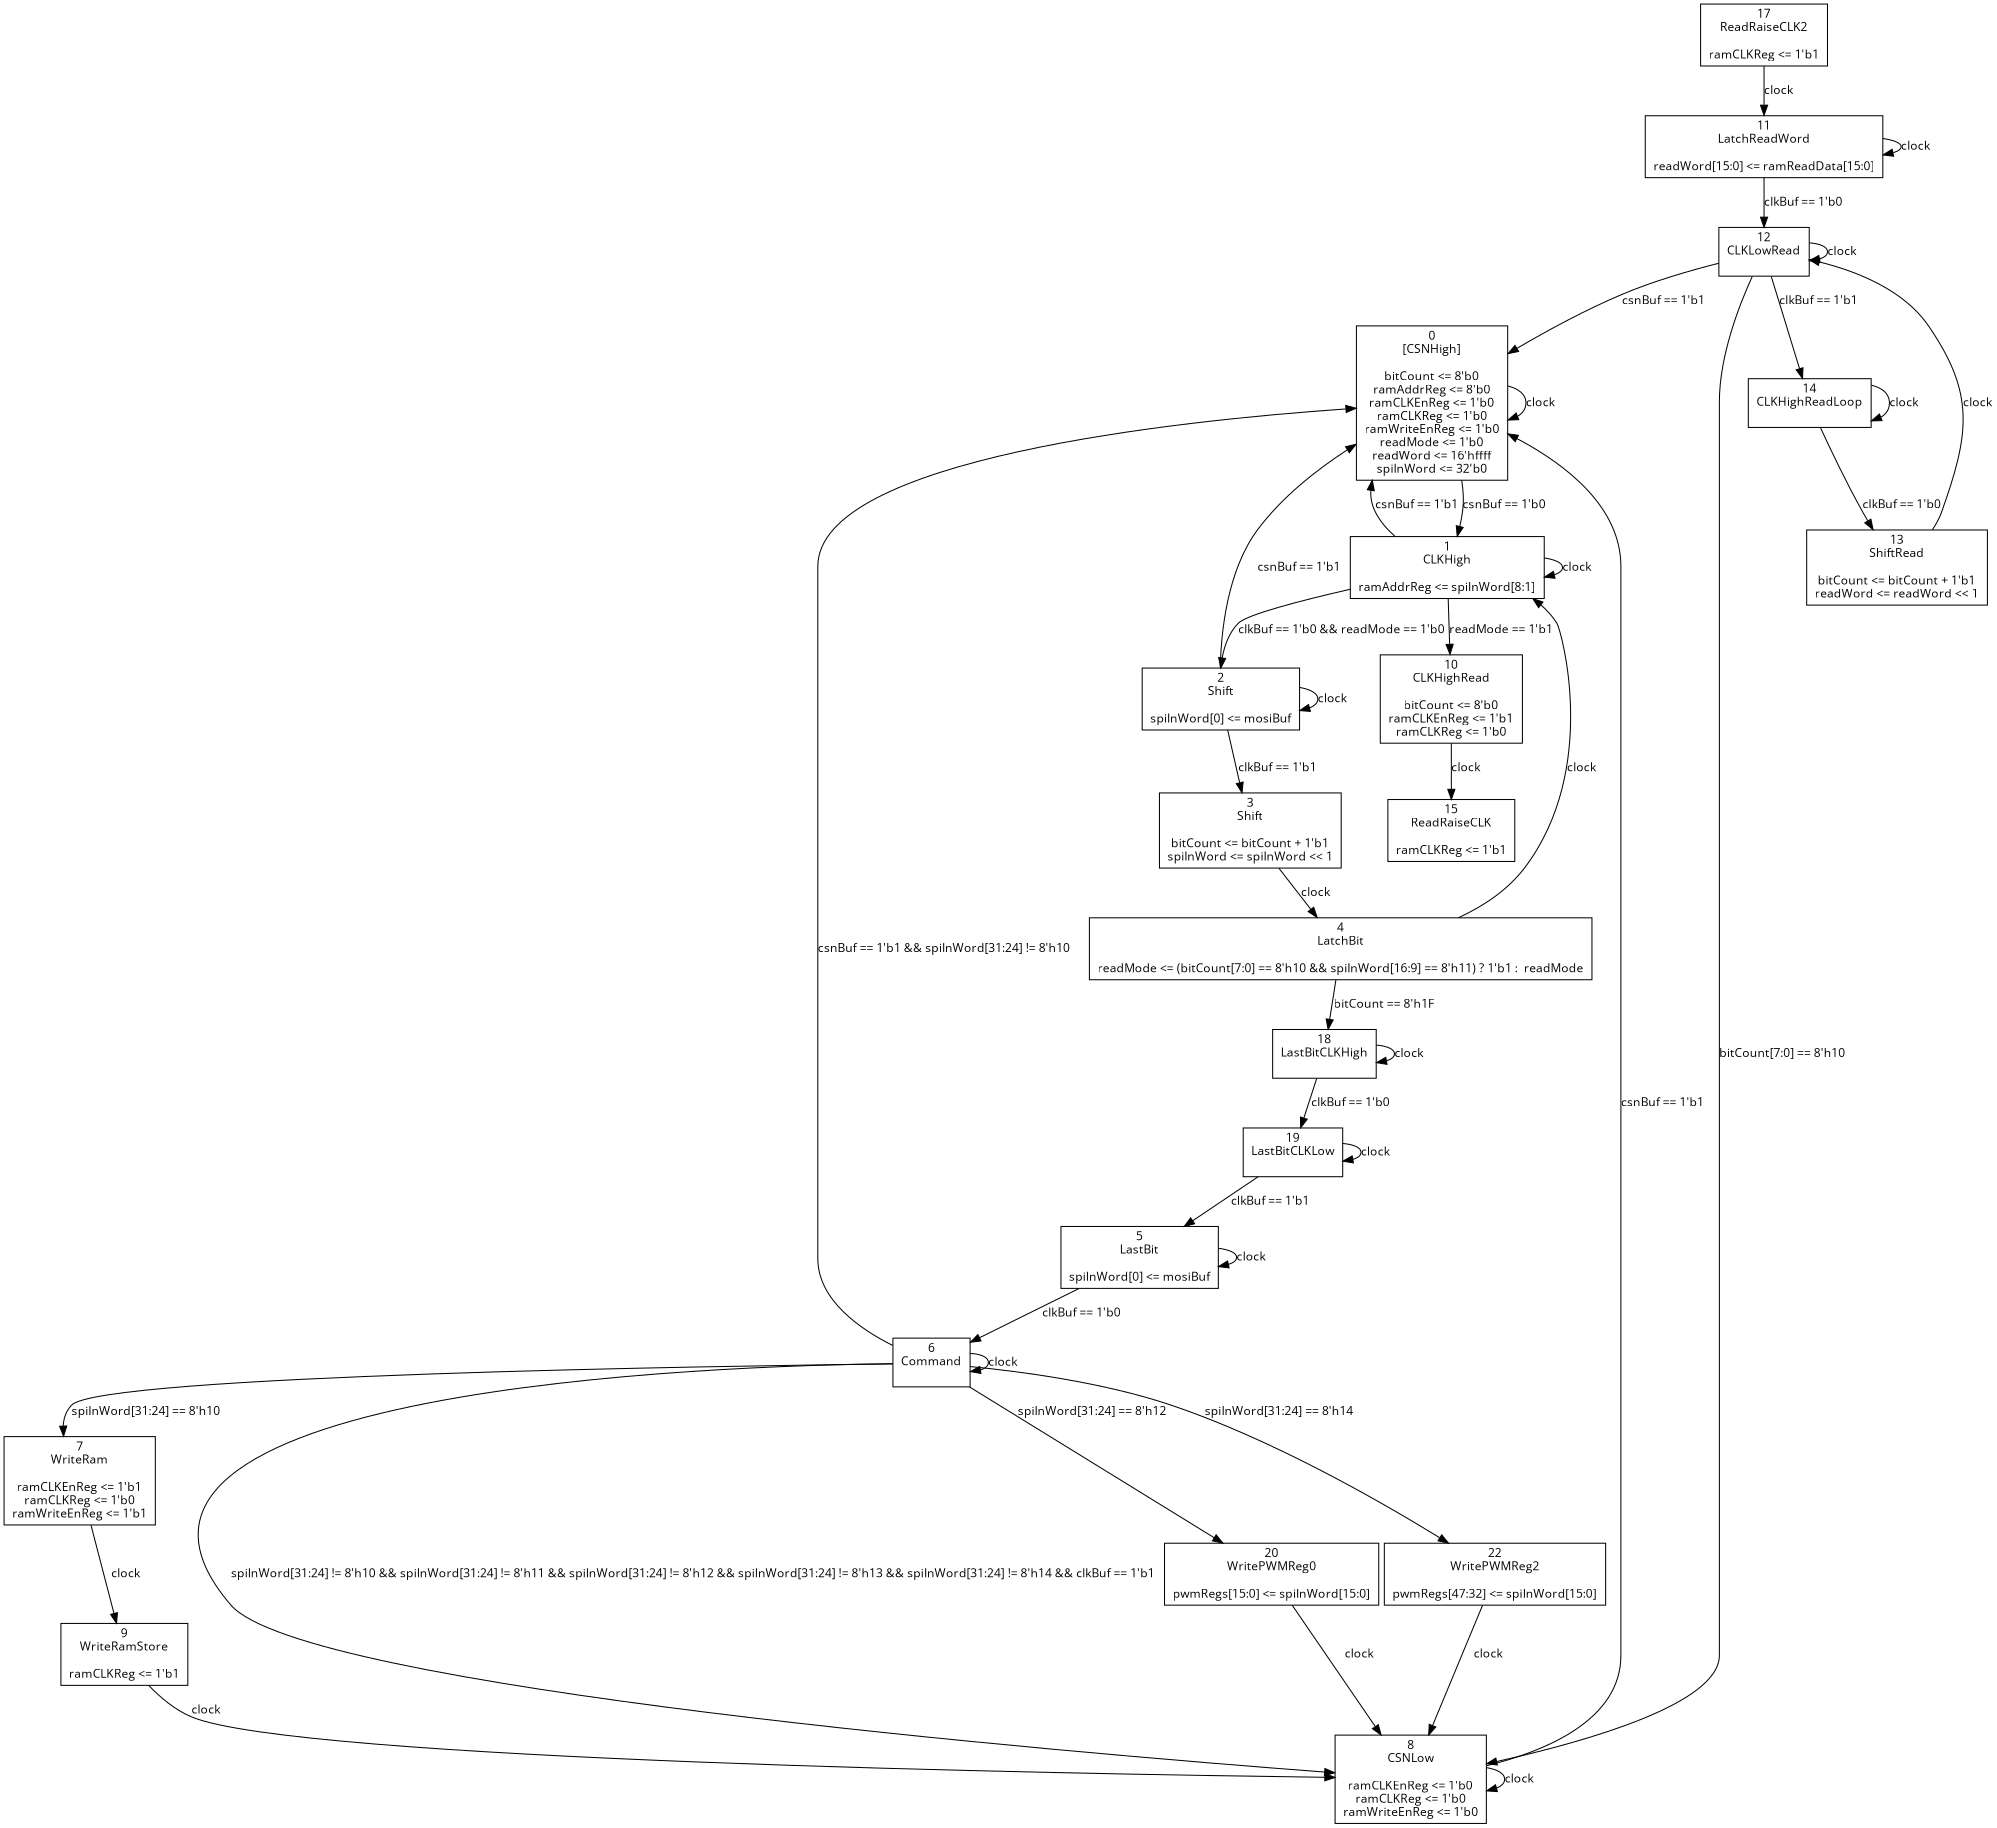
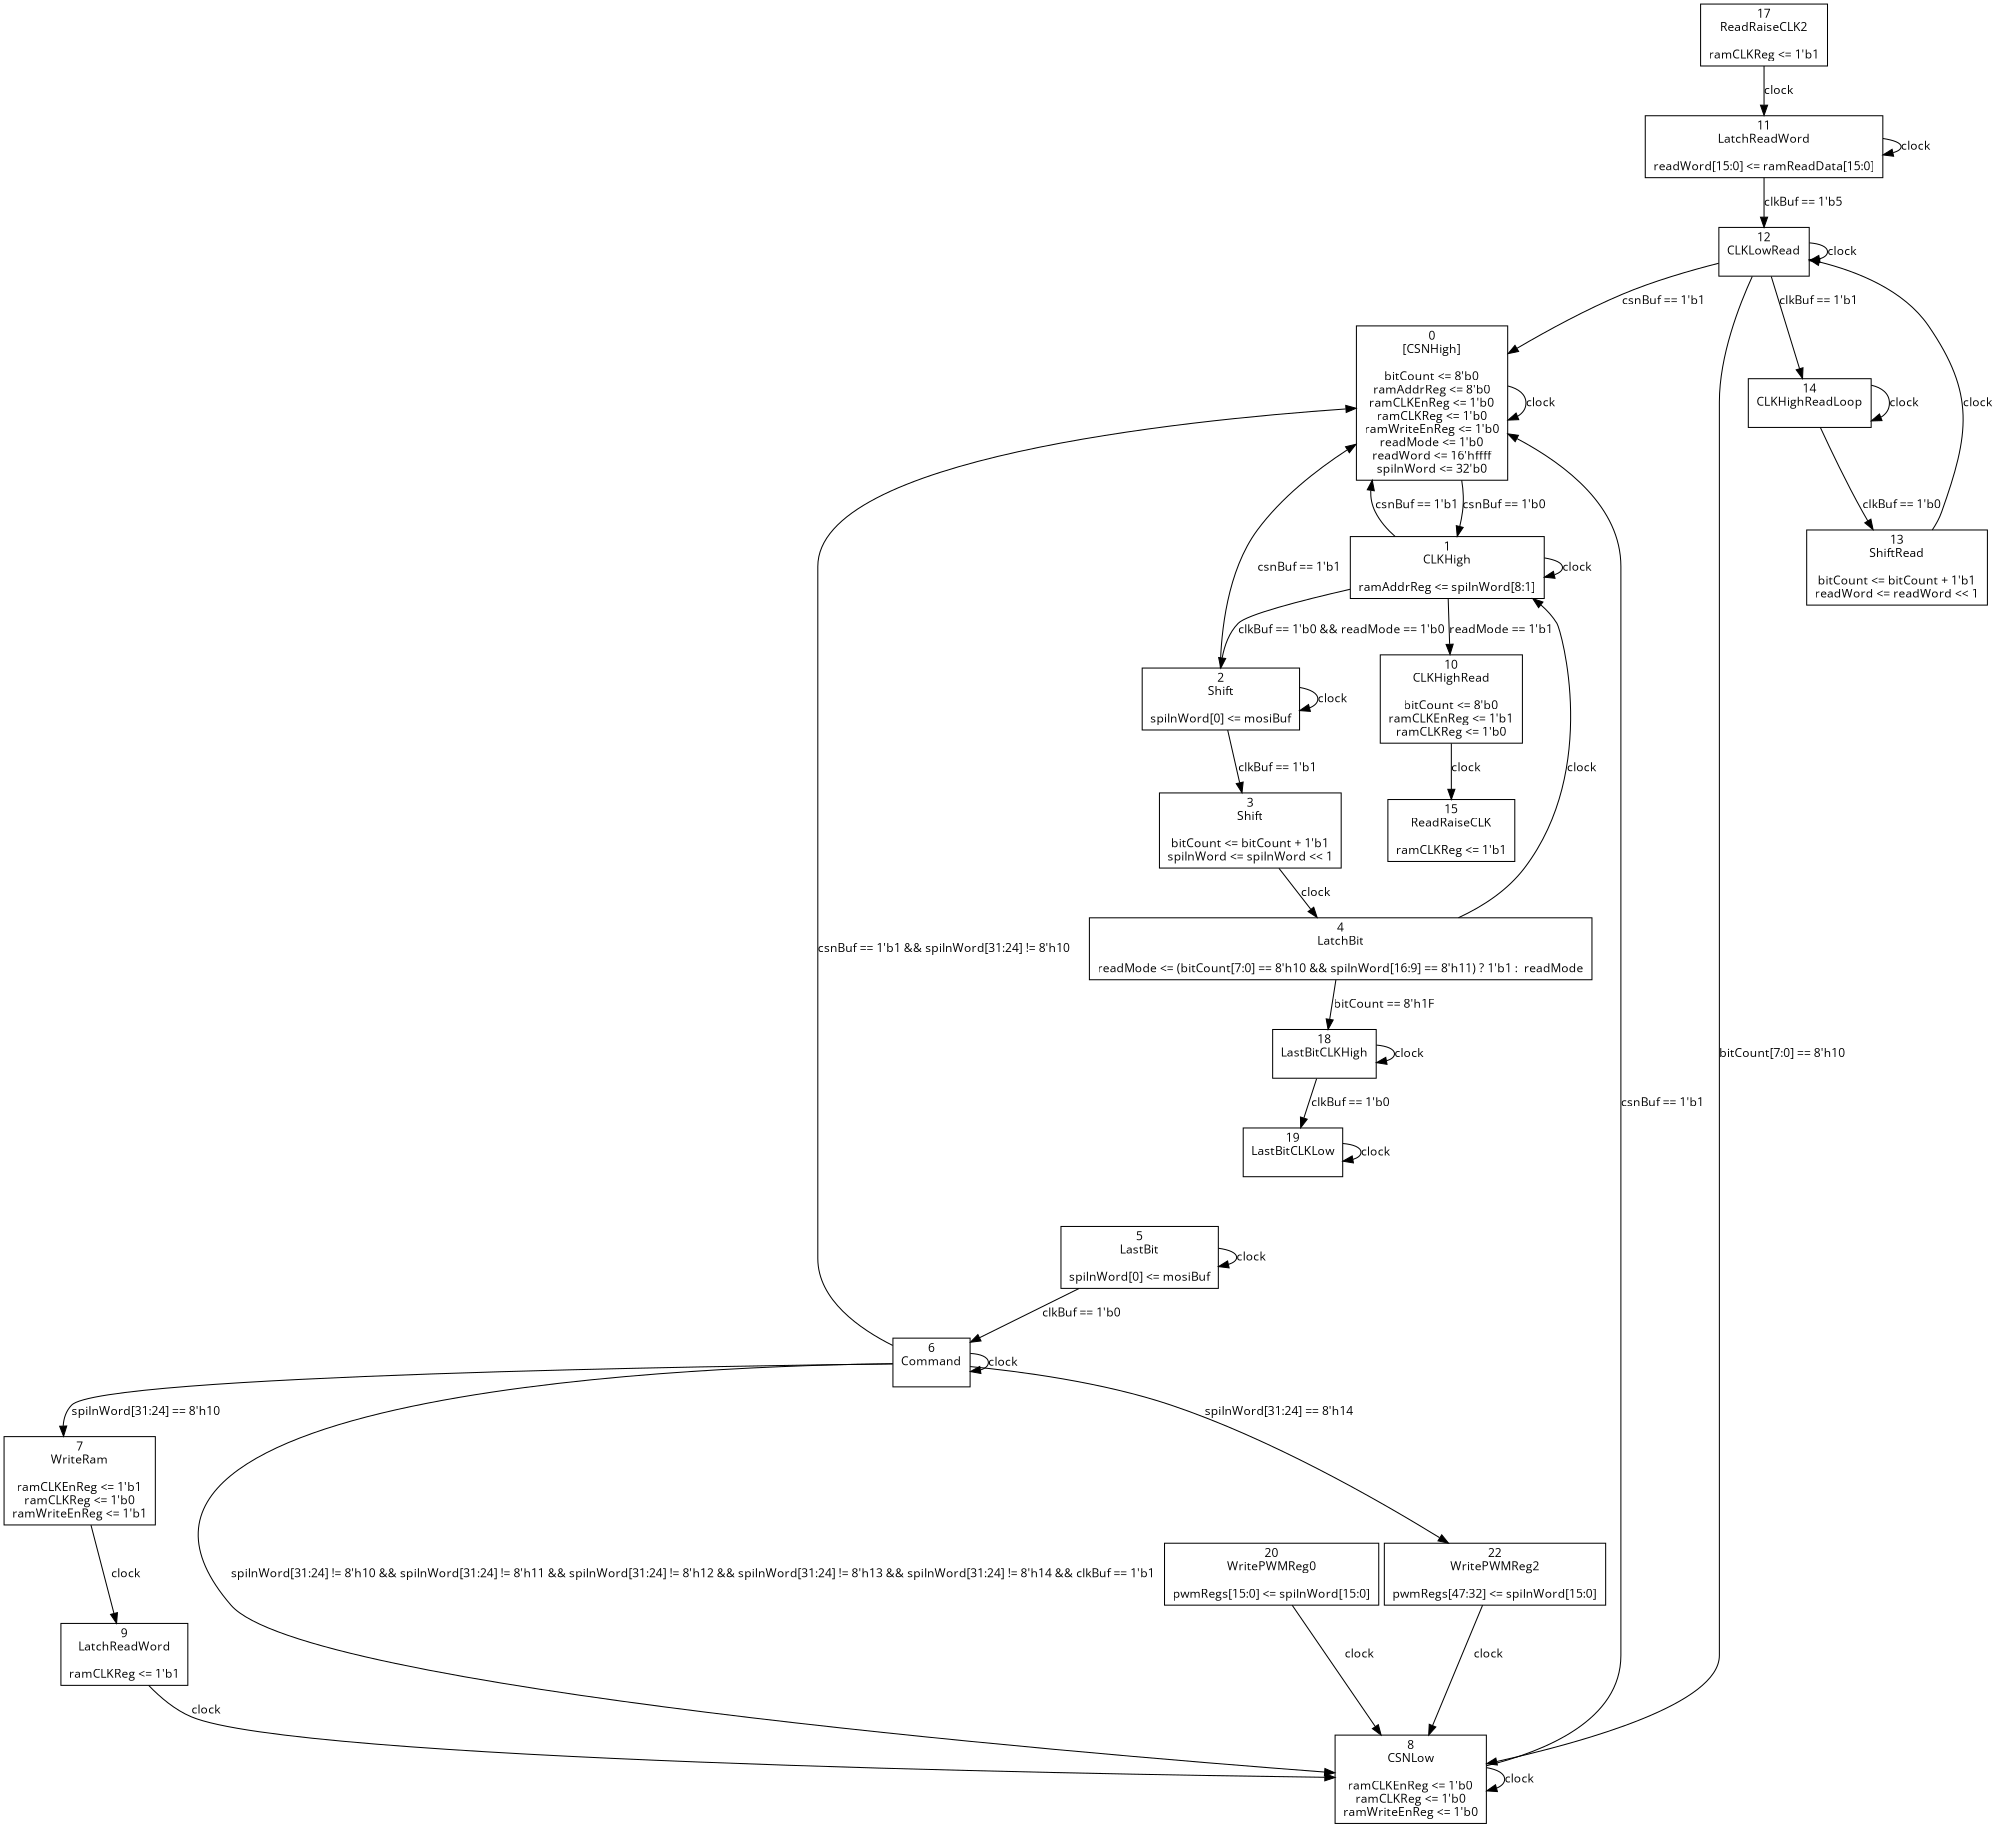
edge "11 LatchReadWord readWord[15:0] <= ramReadData[15:0]" -> "12 CLKLowRead": label "clkBuf == 1'b0" -> "clkBuf == 1'b5"
edge "19 LastBitCLKLow" -> "5 LastBit spiInWord[0] <= mosiBuf": removed, label "clkBuf == 1'b1"
edge "6 Command" -> "20 WritePWMReg0 pwmRegs[15:0] <= spiInWord[15:0]": removed, label "spiInWord[31:24] == 8'h12"
node "9 WriteRamStore ramCLKReg <= 1'b1": label "9 WriteRamStore ramCLKReg <= 1'b1" -> "9 LatchReadWord ramCLKReg <= 1'b1"
